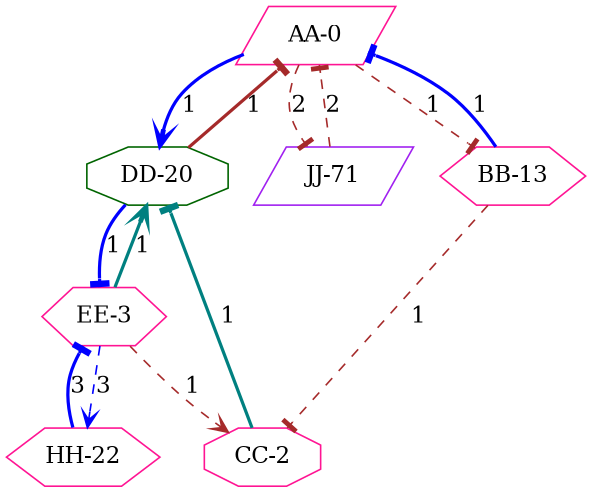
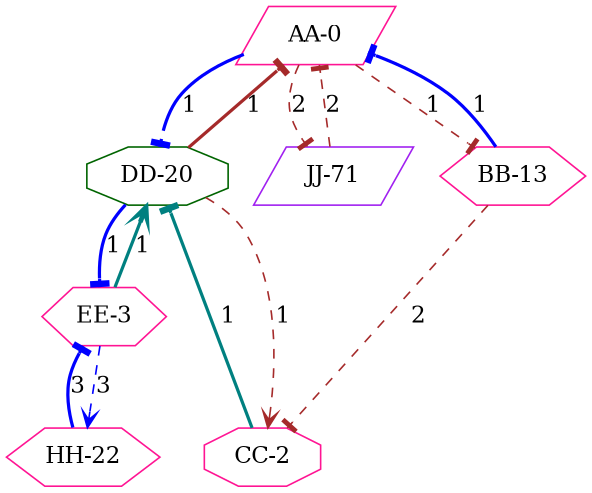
edge "AA-0" -> "DD-20": arrowhead vee -> tee
edge "BB-13" -> "CC-2": label "1" -> "2"
edge "EE-3" -> "CC-2": now "DD-20" -> "CC-2"
